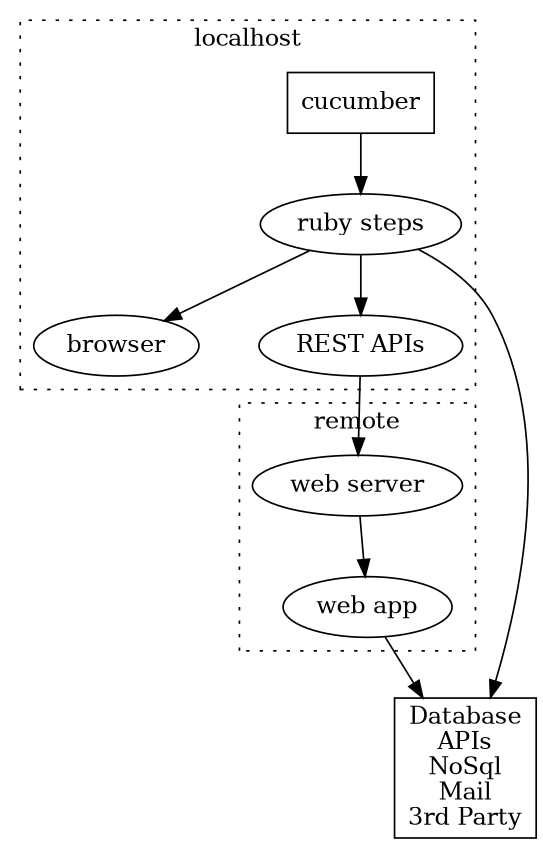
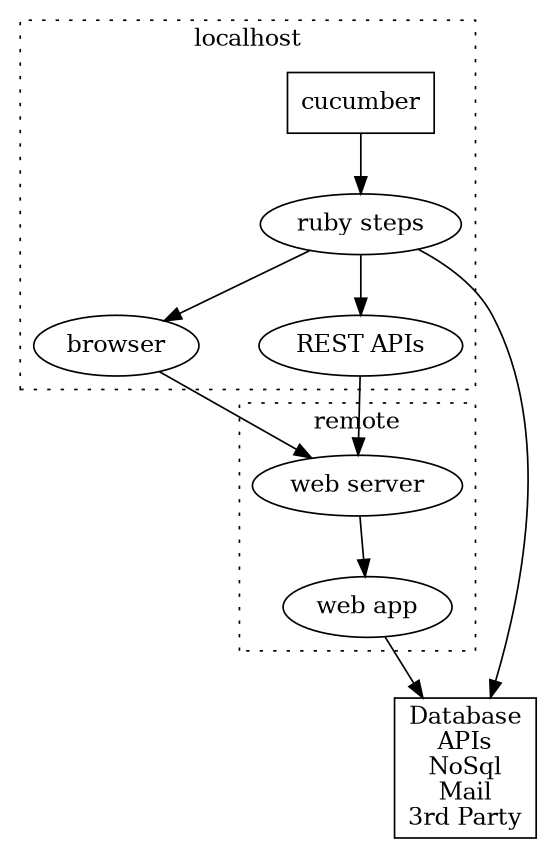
edge "browser" -> "web server": added
